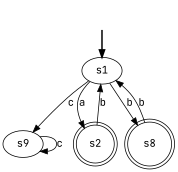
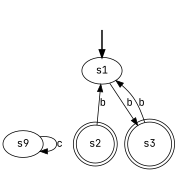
edge "s1" -> "s2": removed, label "a"
edge "s1" -> "s9": removed, label "c"
node "s8": label "s8" -> "s3"
